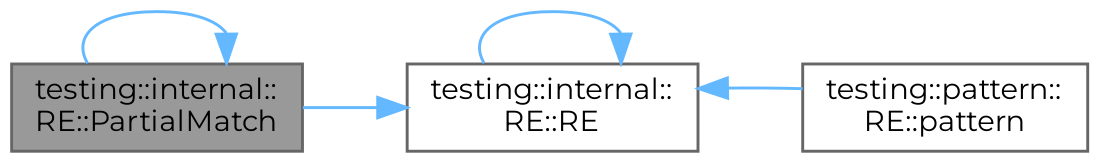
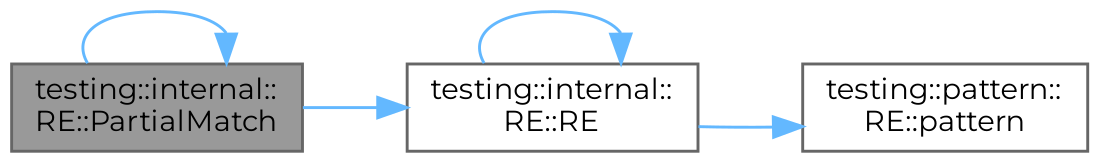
edge "testing::pattern:: RE::pattern" -> "testing::internal:: RE::RE": reversed
